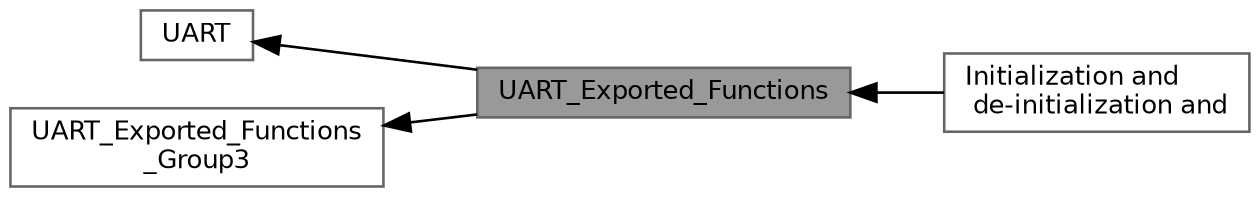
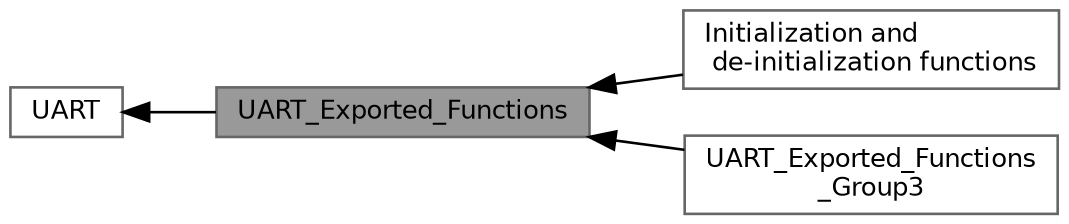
node "Initialization and de-initialization and": label "Initialization and de-initialization and" -> "Initialization and de-initialization functions"
edge "UART_Exported_Functions" -> "UART_Exported_Functions _Group3": reversed
